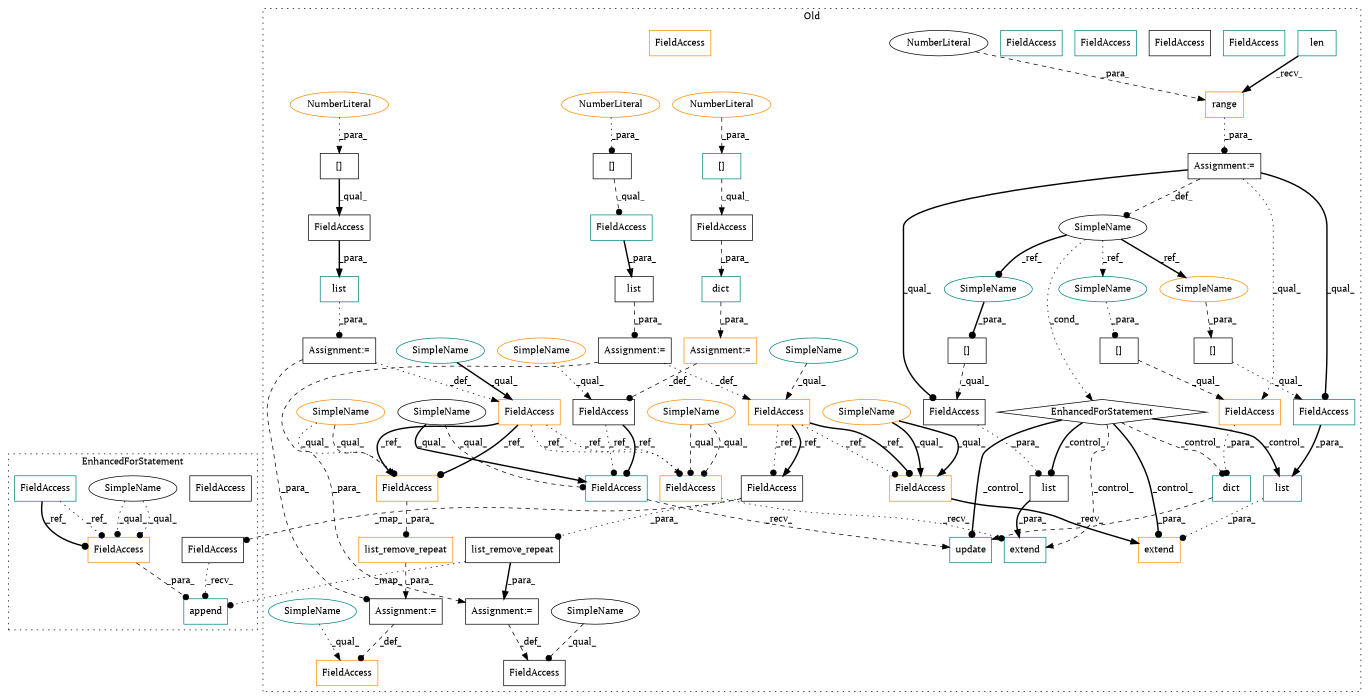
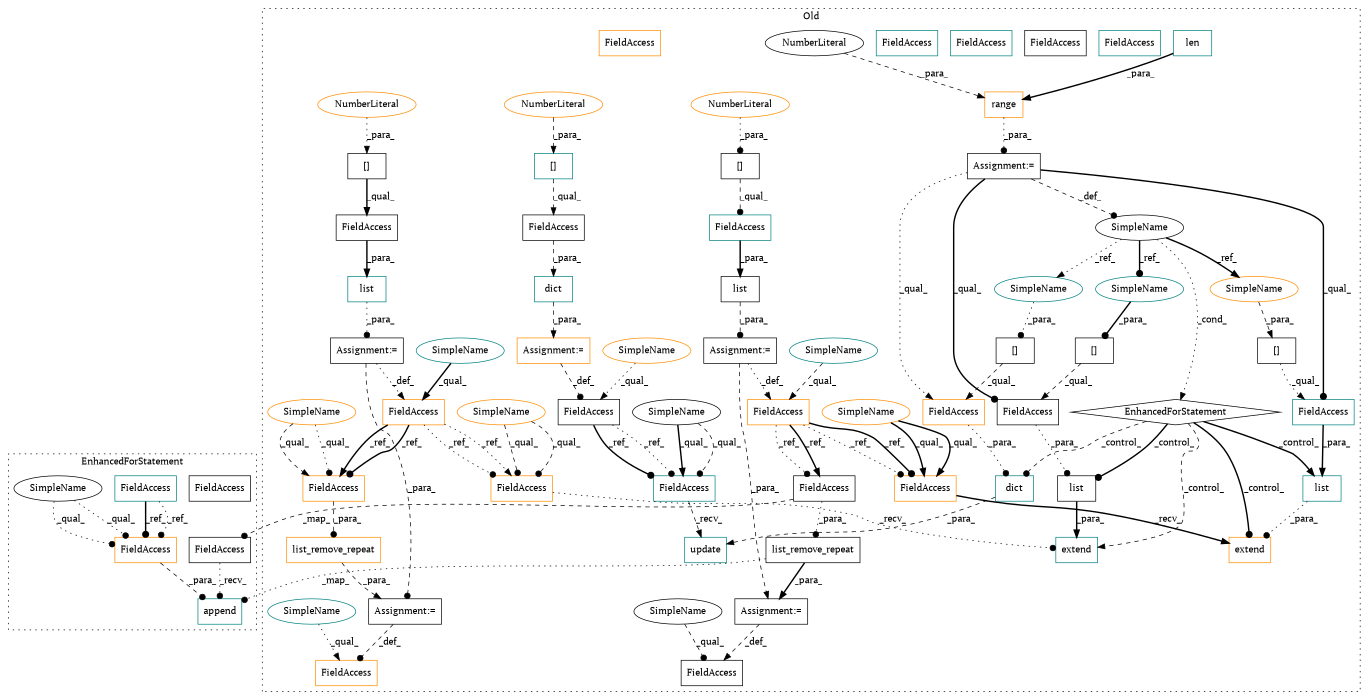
edge "len" -> "range": label "_recv_" -> "_para_"
edge "EnhancedForStatement" -> "update": removed, label "_control_"
